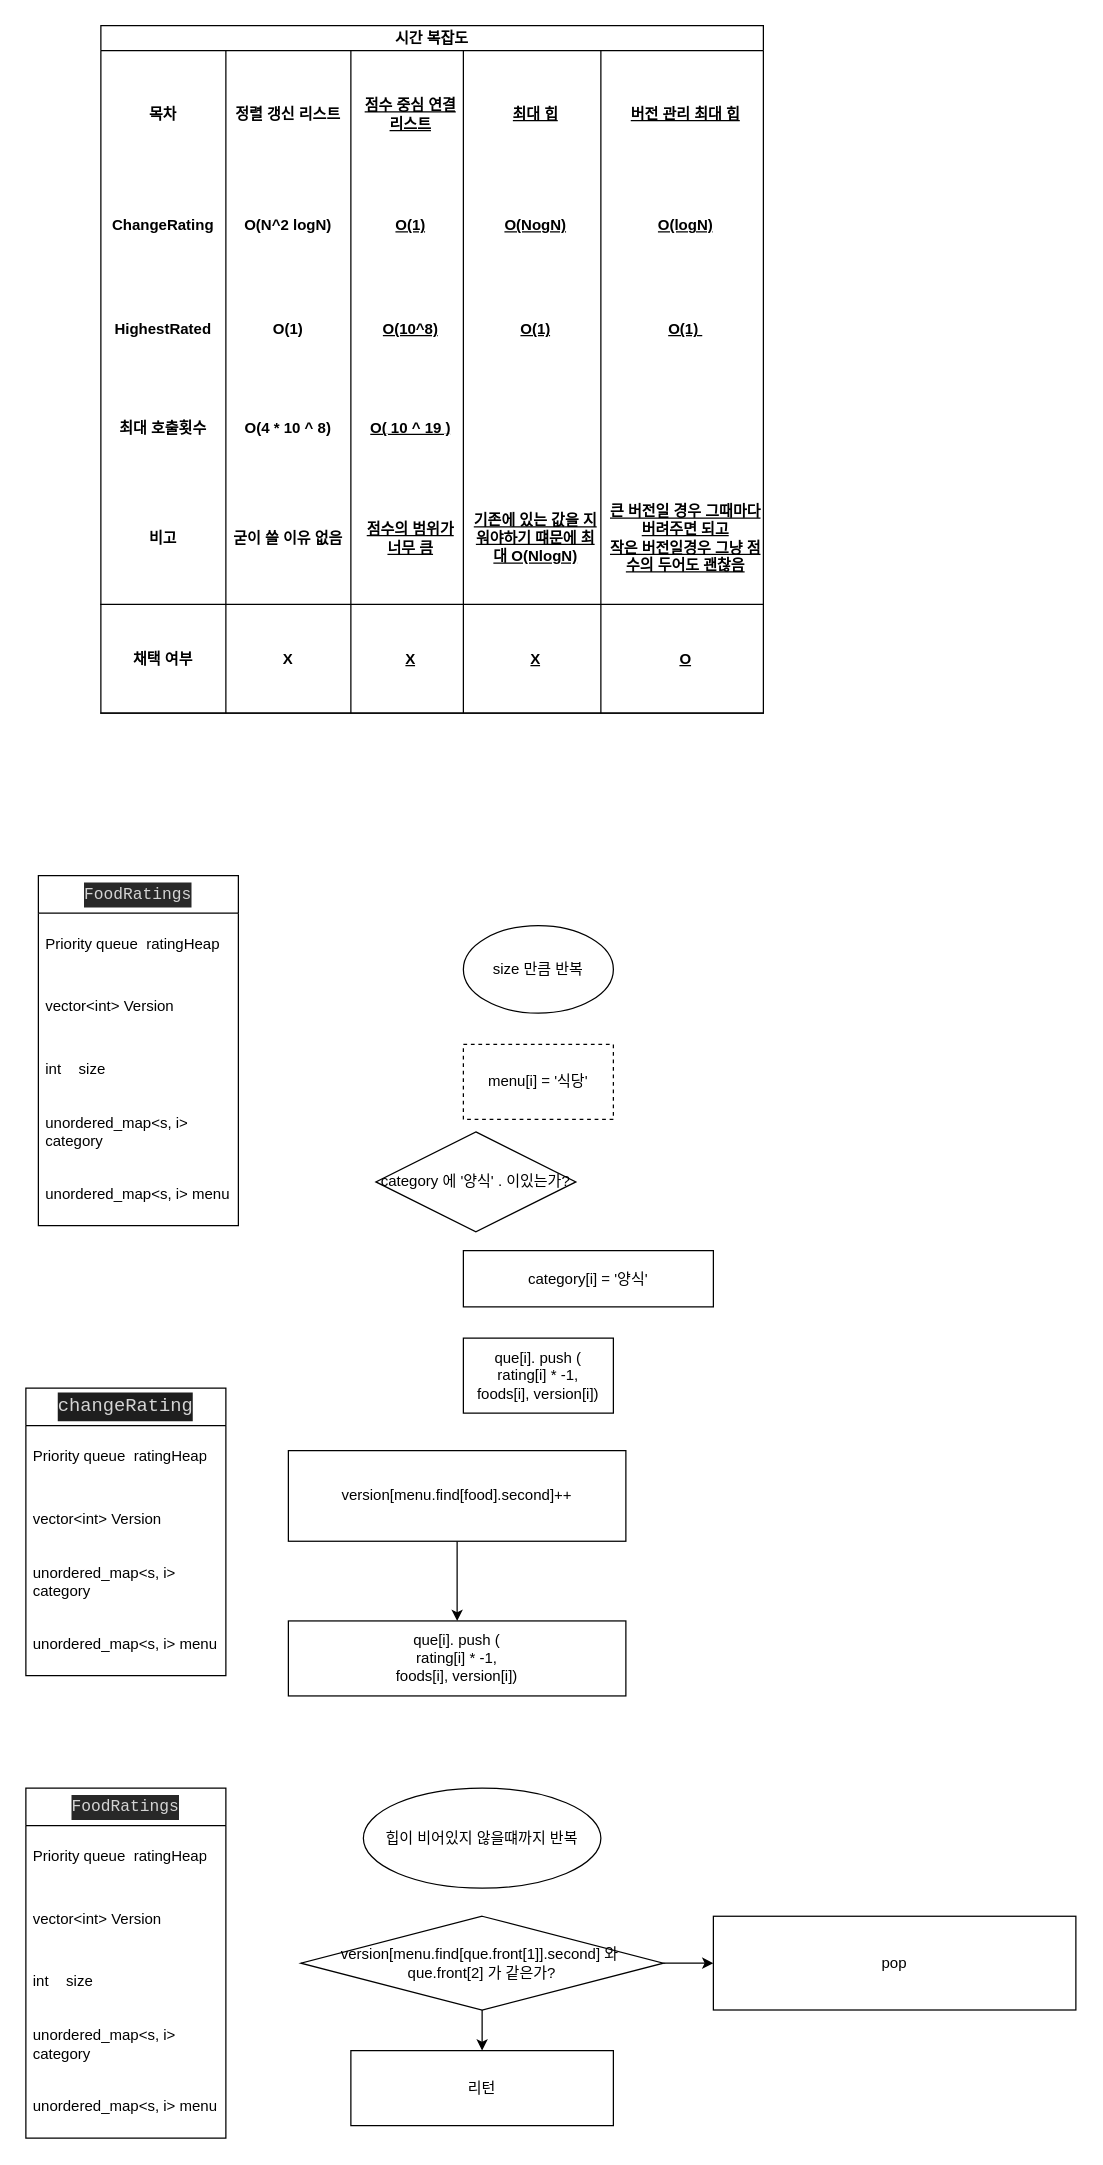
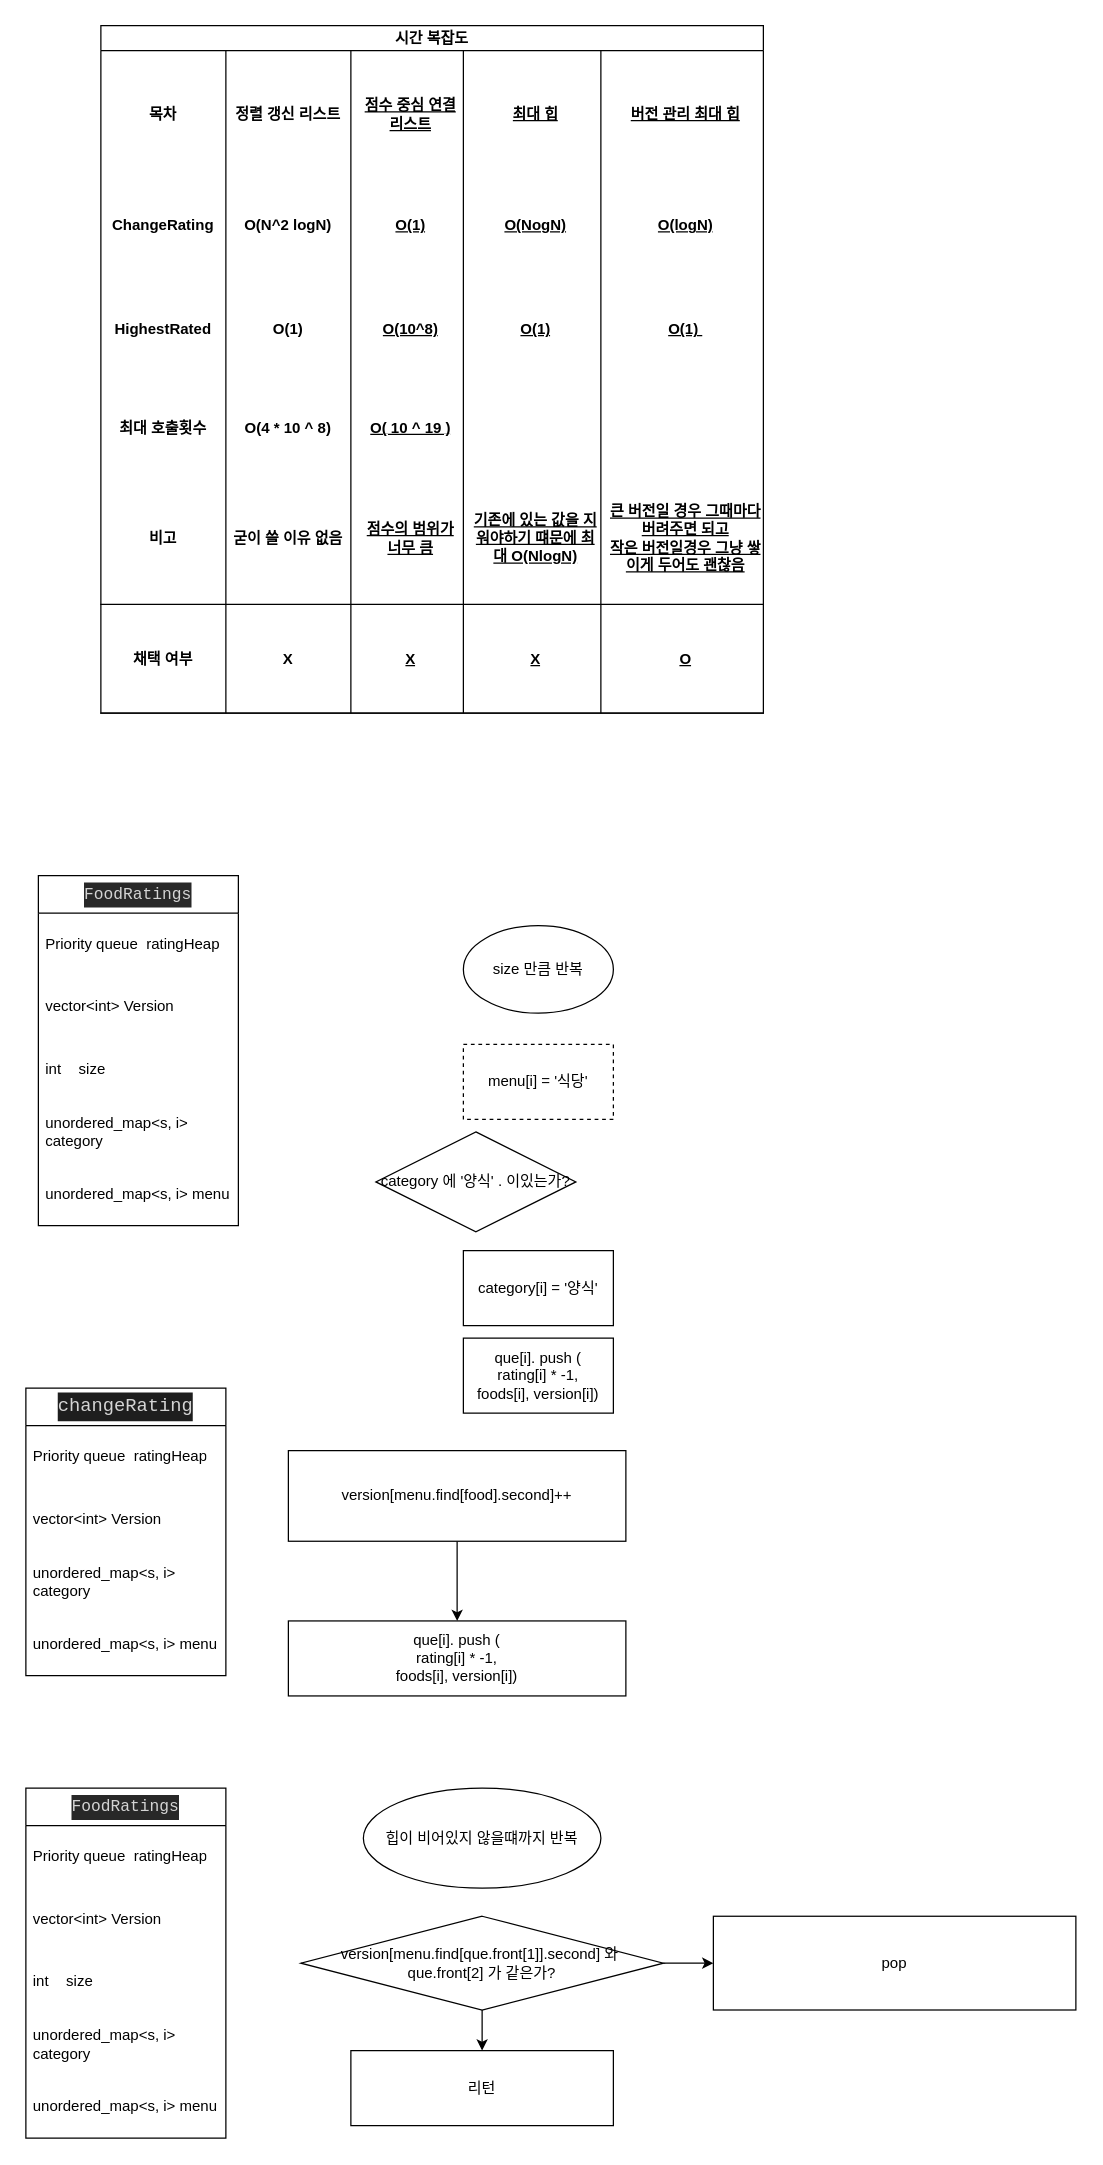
node "큰 버전일 경우 그때마다 버려주면 되고 작은 버전일경우 그냥 점수의 두어도 괜찮음": label "큰 버전일 경우 그때마다 버려주면 되고 작은 버전일경우 그냥 점수의 두어도 괜찮음" -> "큰 버전일 경우 그때마다 버려주면 되고 작은 버전일경우 그냥 쌓이게 두어도 괜찮음"
node "category[i] = '양식'": size 250x56 -> 150x75
